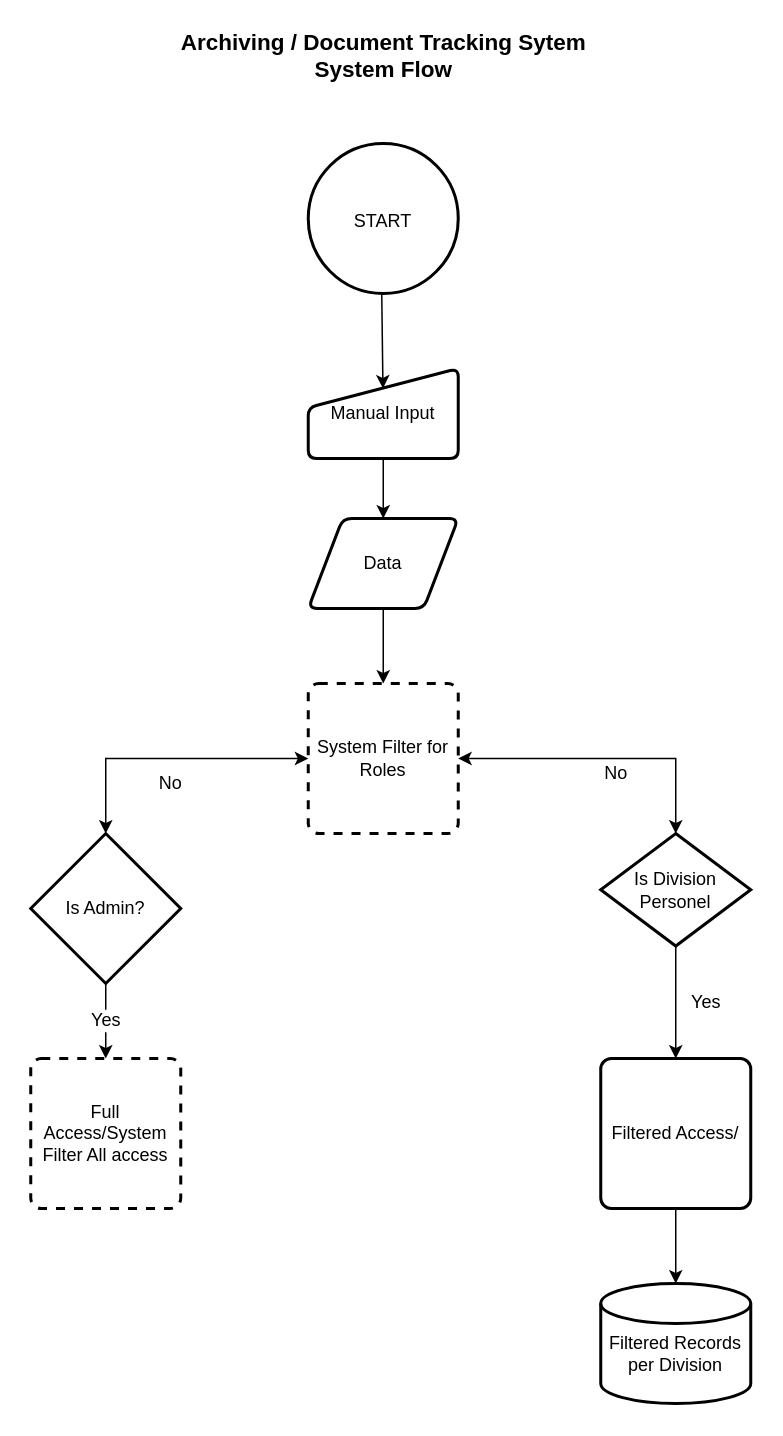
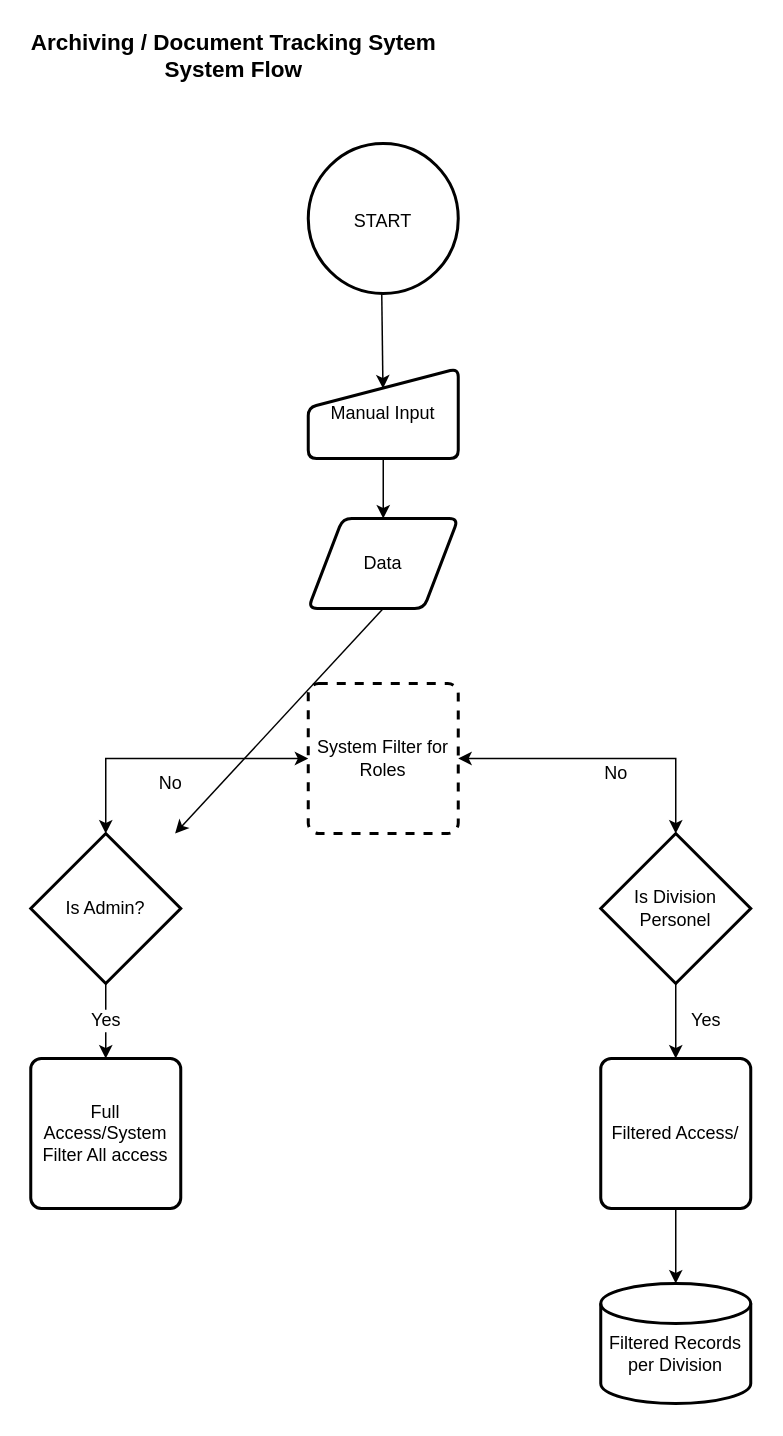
node "Archiving / Document Tracking Sytem System Flow": moved (383, 68) -> (233, 68)
edge "Data" -> "System Filter for Roles": now "Data" -> "Is Admin?"
node "Is Division Personel": size 150x113 -> 150x150
node "Full Access/System Filter All access": style dashed -> solid
